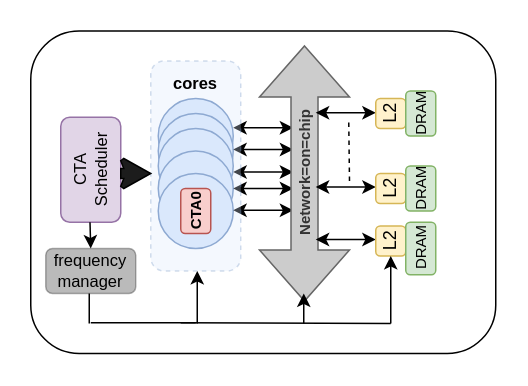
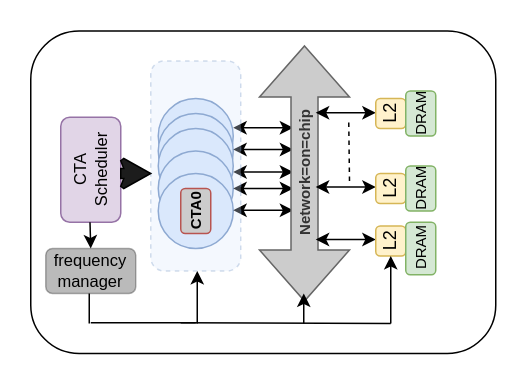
node "cores": removed
node "CTA0": fillcolor #f8cecc -> #cccccc
